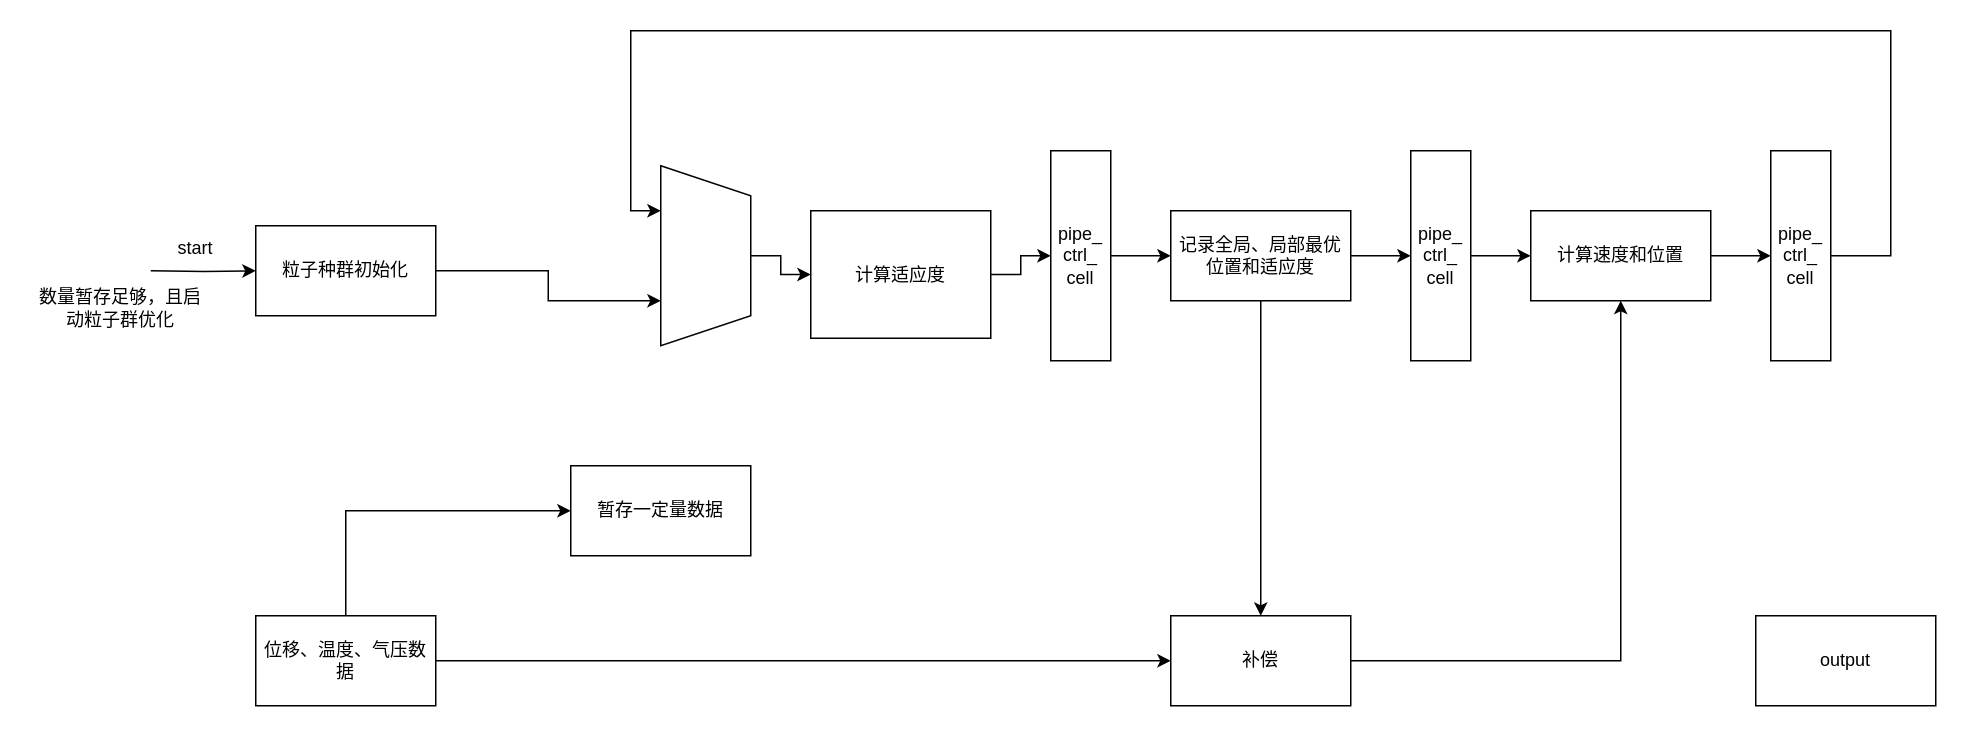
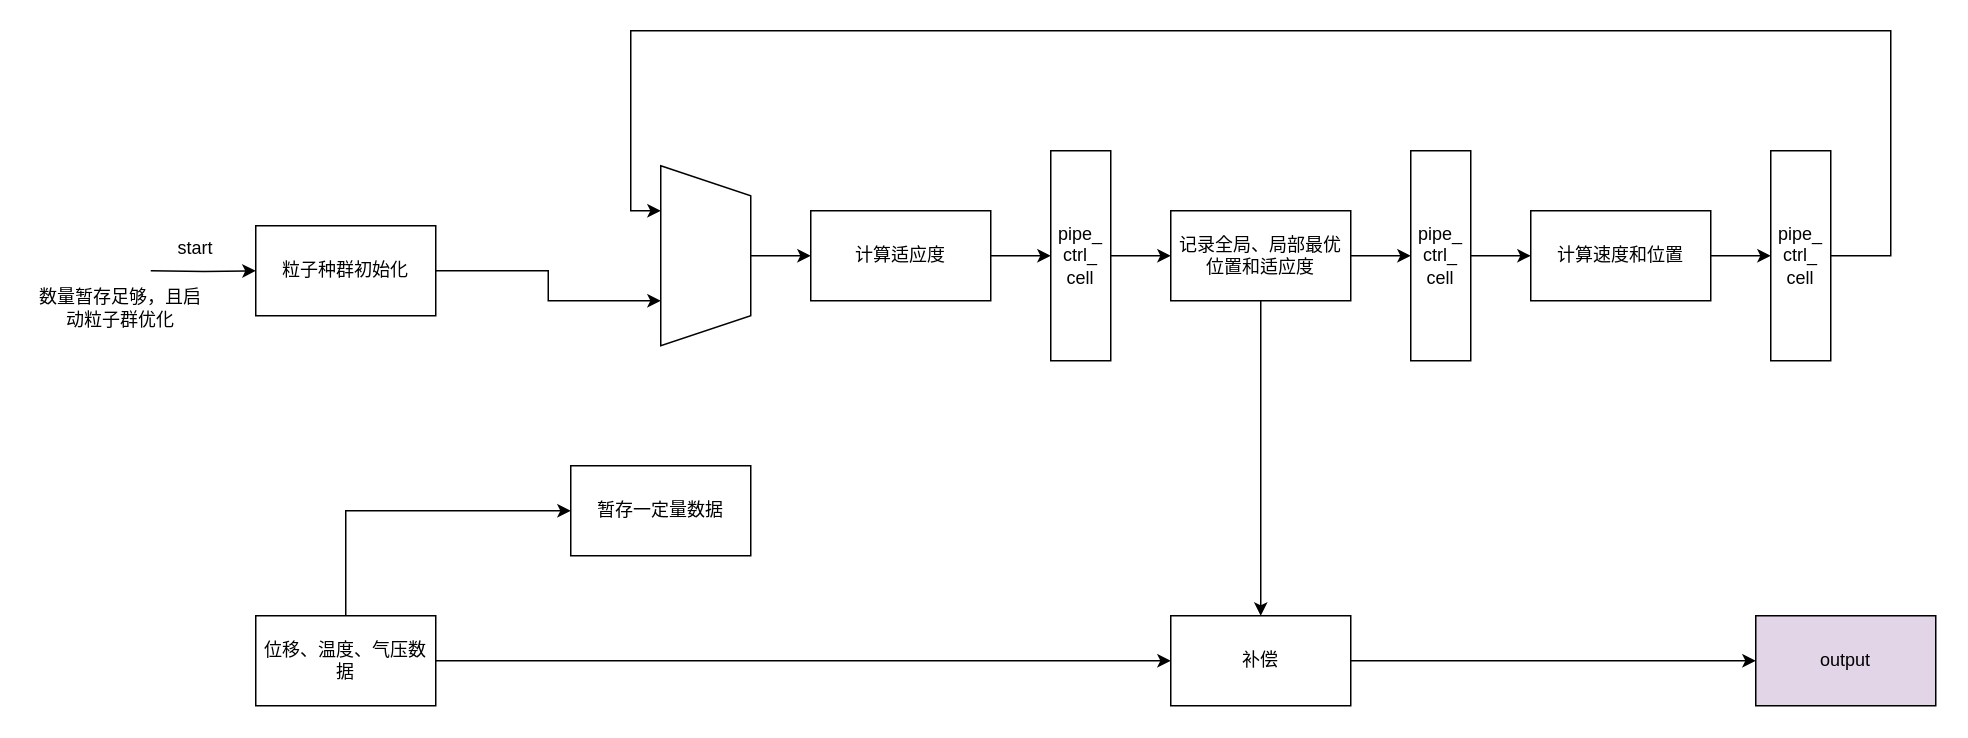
node "计算适应度": size 180x128 -> 180x90
edge "补偿" -> "计算速度和位置": now "补偿" -> "output"
node "output": fillcolor #ffffff -> #e1d5e7
